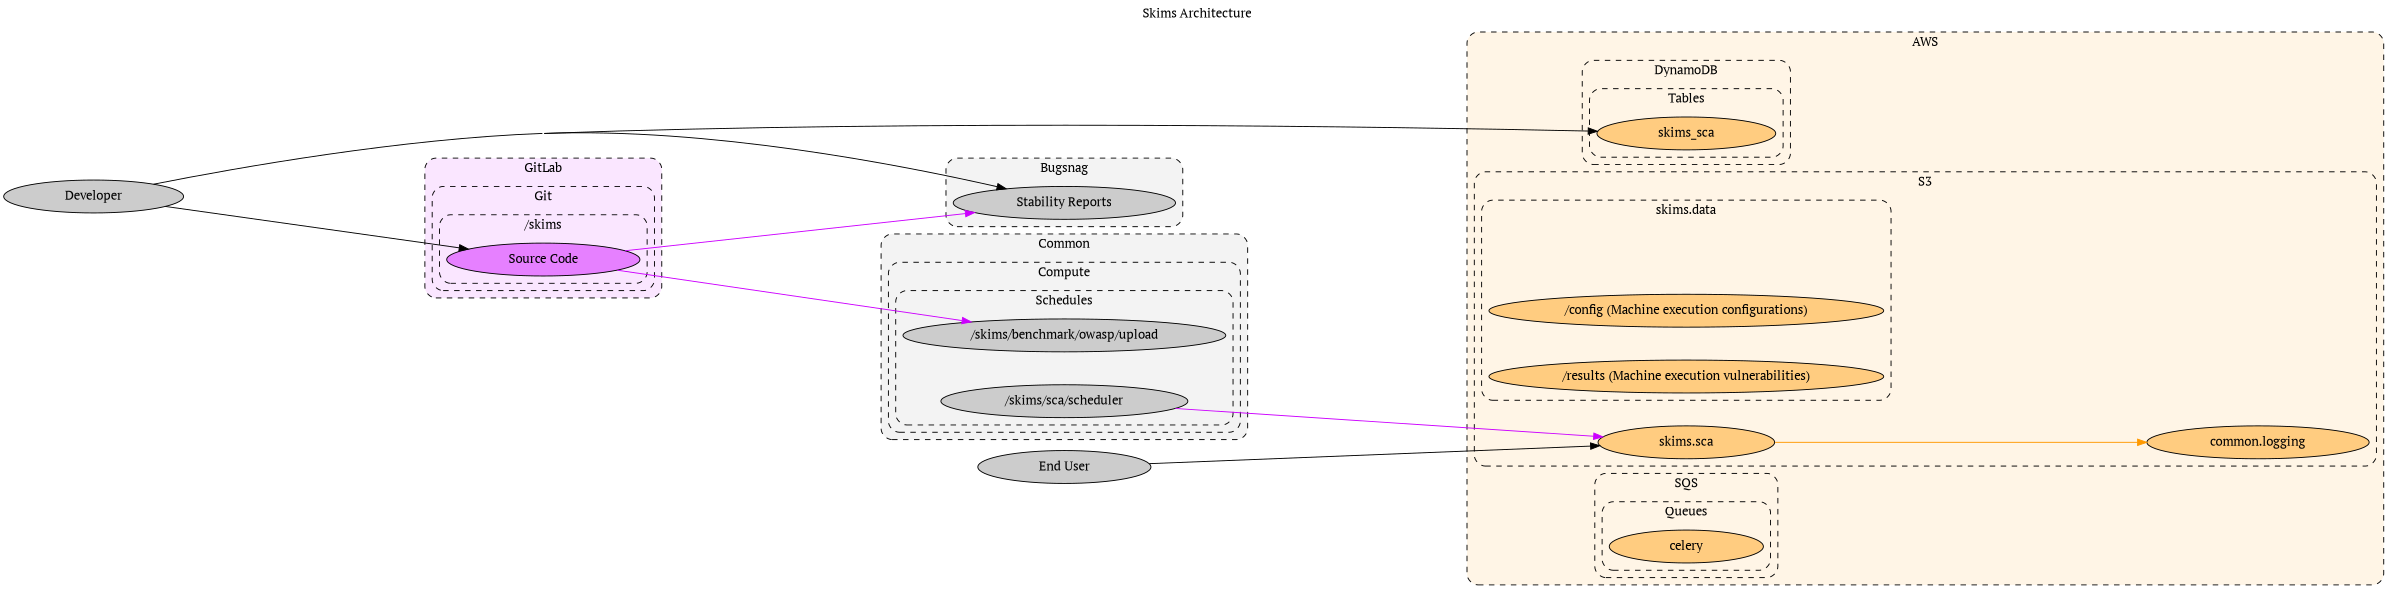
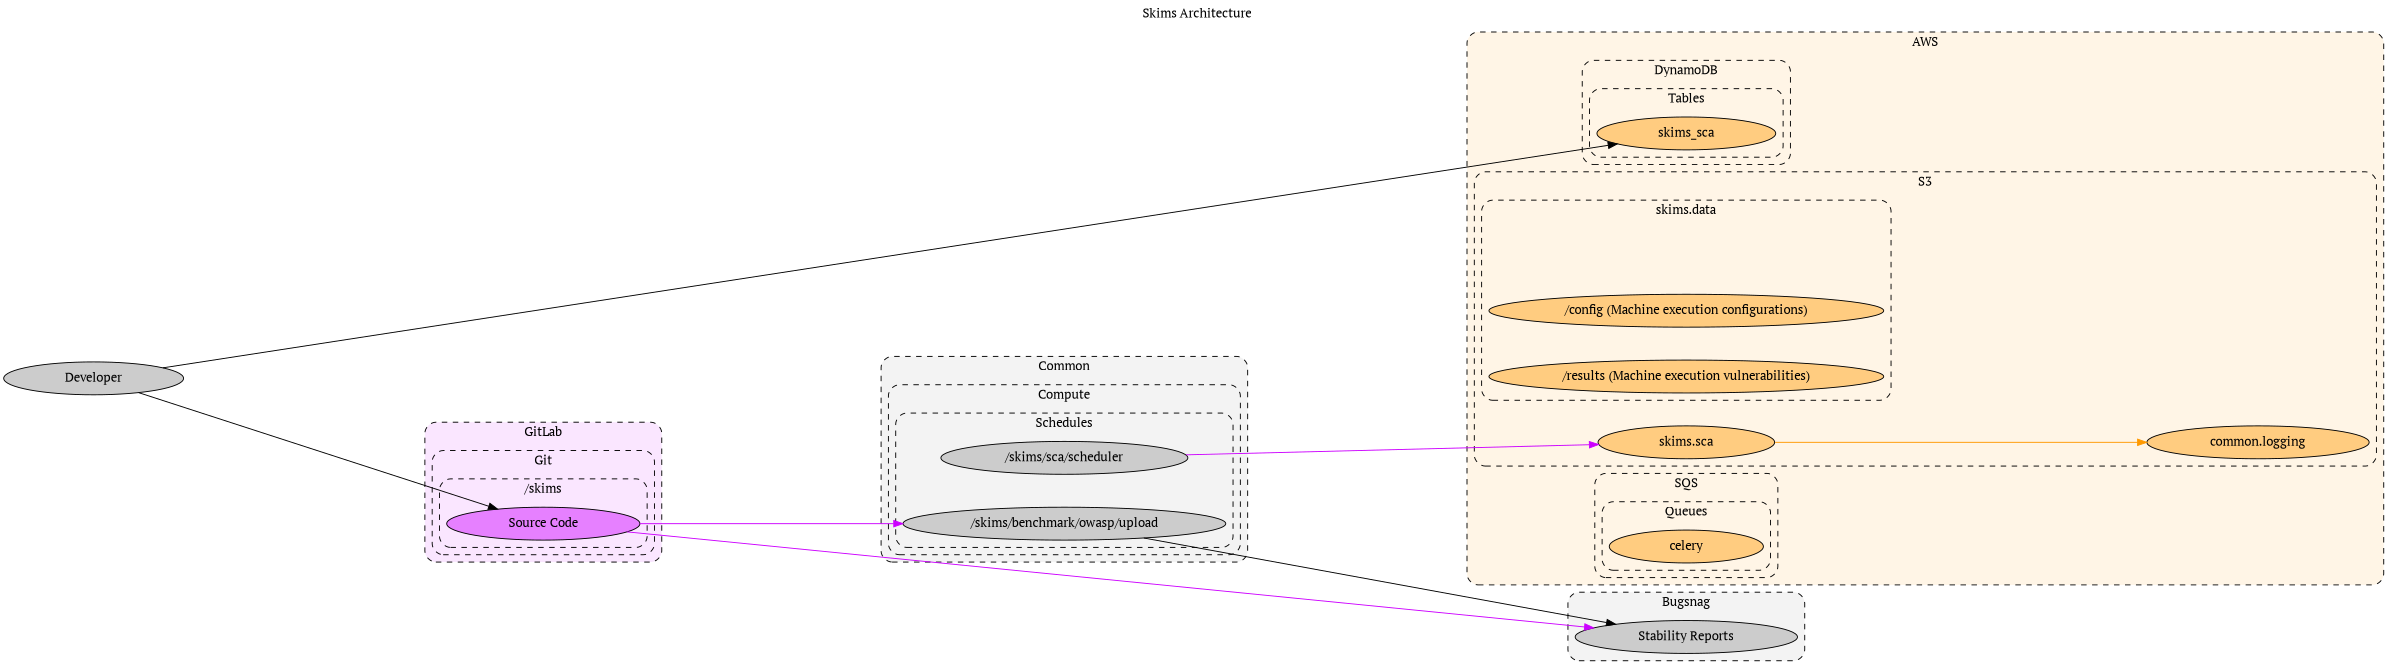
edge "Developer" -> "Stability Reports": now "/skims/benchmark/owasp/upload" -> "Stability Reports"
node "End User": removed
